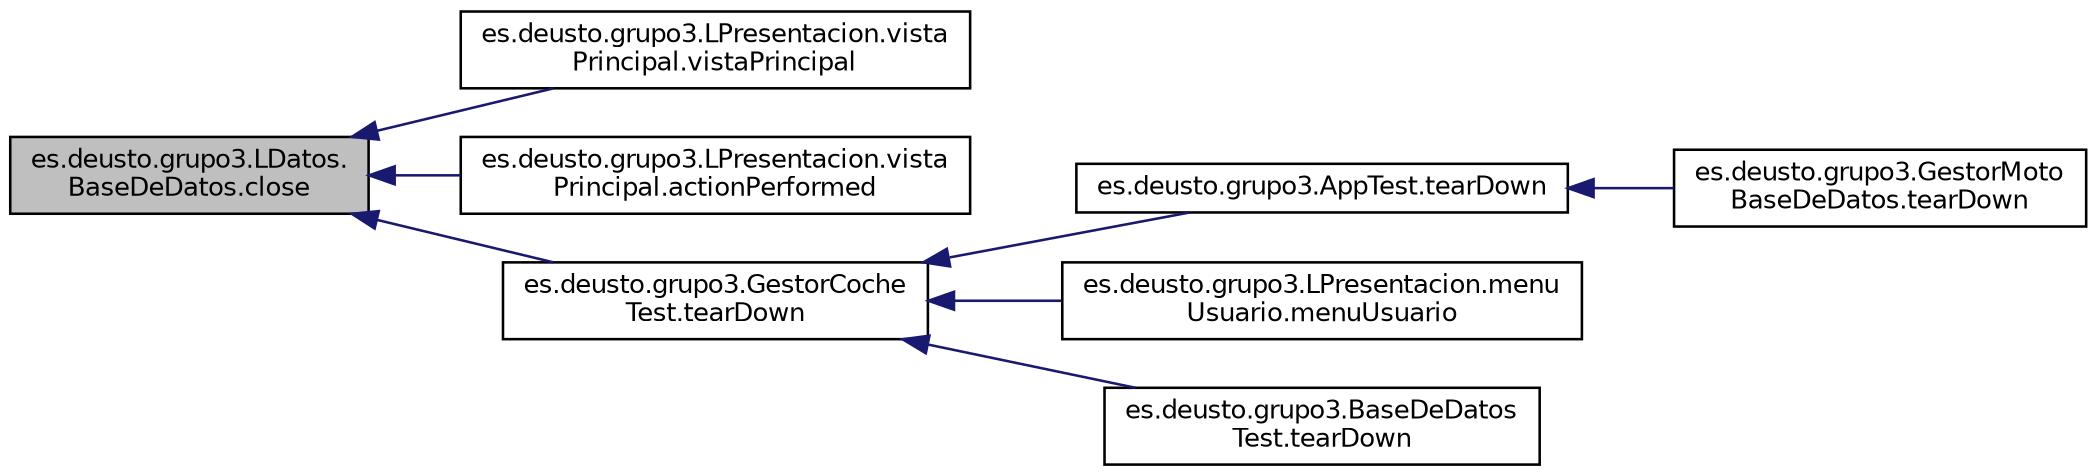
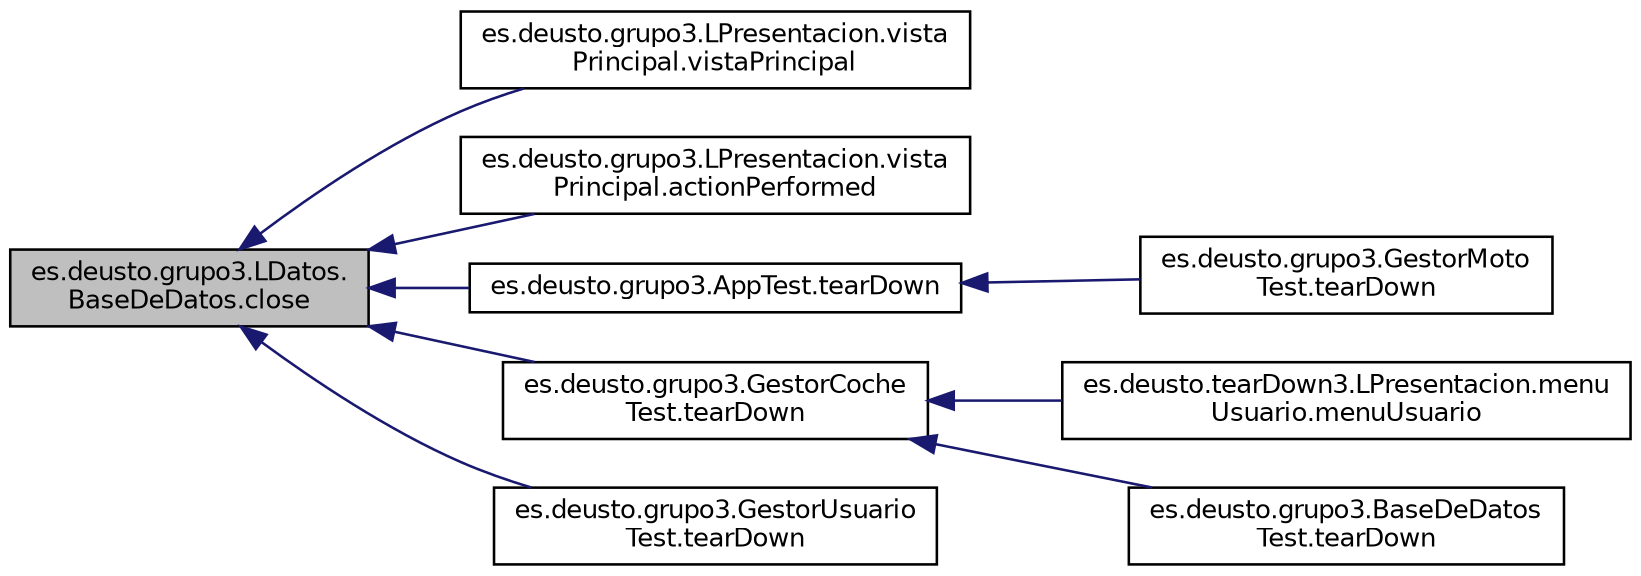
node "es.deusto.grupo3.GestorMoto BaseDeDatos.tearDown": label "es.deusto.grupo3.GestorMoto BaseDeDatos.tearDown" -> "es.deusto.grupo3.GestorMoto Test.tearDown"
edge "es.deusto.grupo3.AppTest.tearDown" -> "es.deusto.grupo3.GestorCoche Test.tearDown": now "es.deusto.grupo3.AppTest.tearDown" -> "es.deusto.grupo3.LDatos. BaseDeDatos.close"
node "es.deusto.grupo3.LPresentacion.menu Usuario.menuUsuario": label "es.deusto.grupo3.LPresentacion.menu Usuario.menuUsuario" -> "es.deusto.tearDown3.LPresentacion.menu Usuario.menuUsuario"
node "es.deusto.grupo3.GestorUsuario Test.tearDown": added
